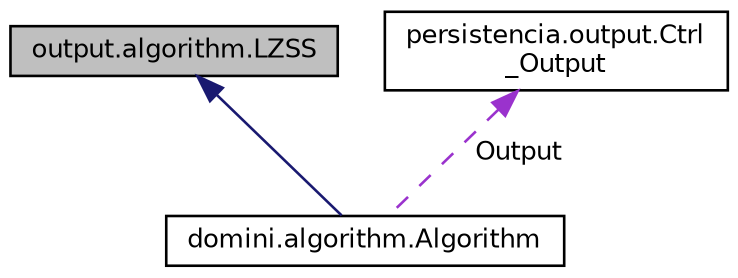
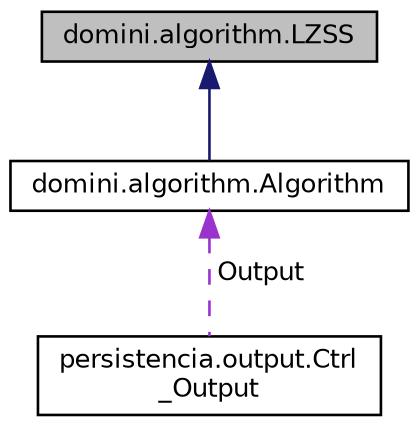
node "output.algorithm.LZSS": label "output.algorithm.LZSS" -> "domini.algorithm.LZSS"
edge "domini.algorithm.Algorithm" -> "persistencia.output.Ctrl _Output": reversed
